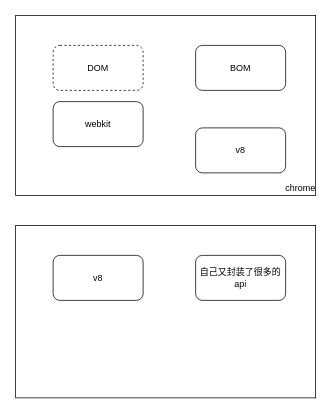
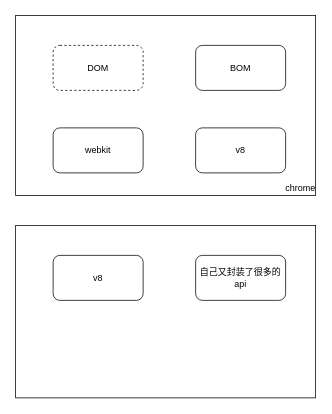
node "webkit": moved (98, 124) -> (98, 150)
